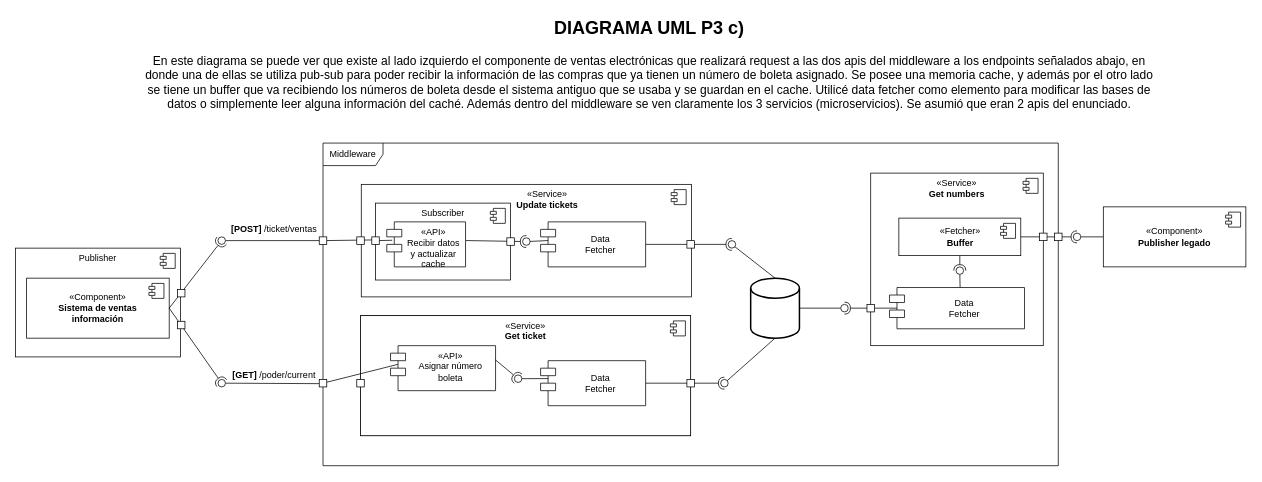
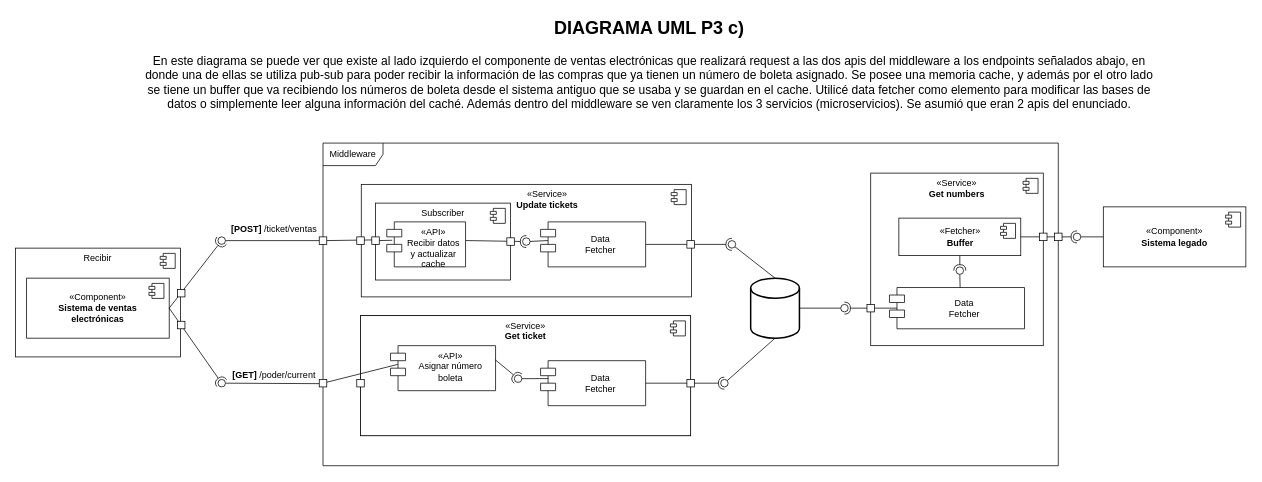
node "«Component» Publisher legado": label "«Component» Publisher legado" -> "«Component» Sistema legado"
node "Publisher": label "Publisher" -> "Recibir"
node "«Component» Sistema de ventas información": label "«Component» Sistema de ventas información" -> "«Component» Sistema de ventas electrónicas"
